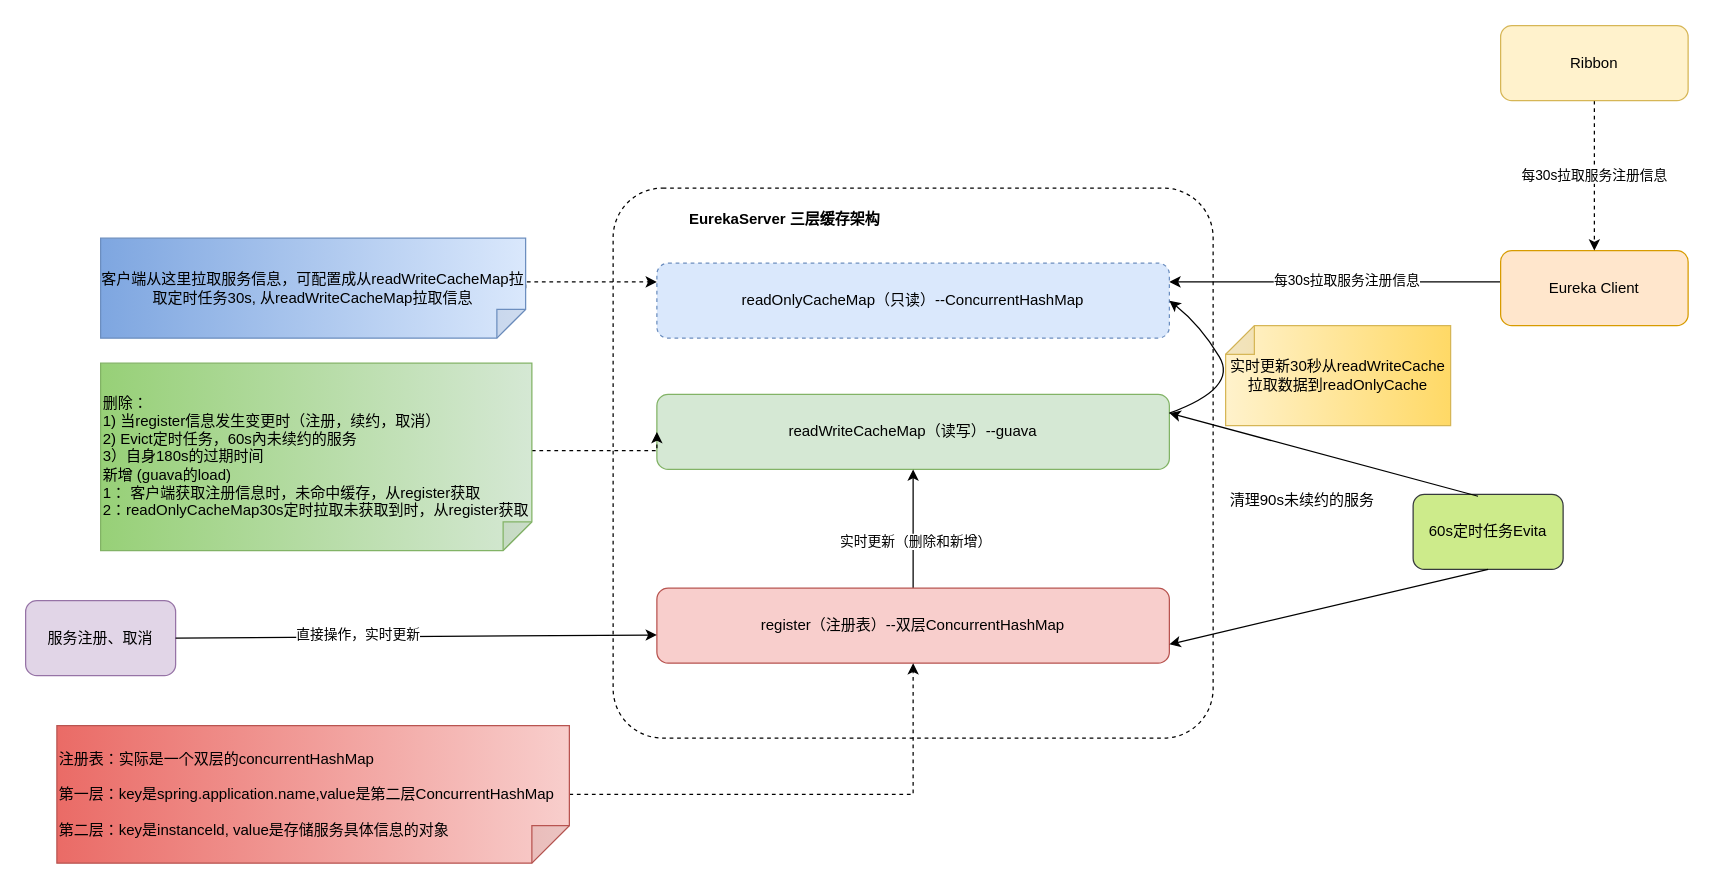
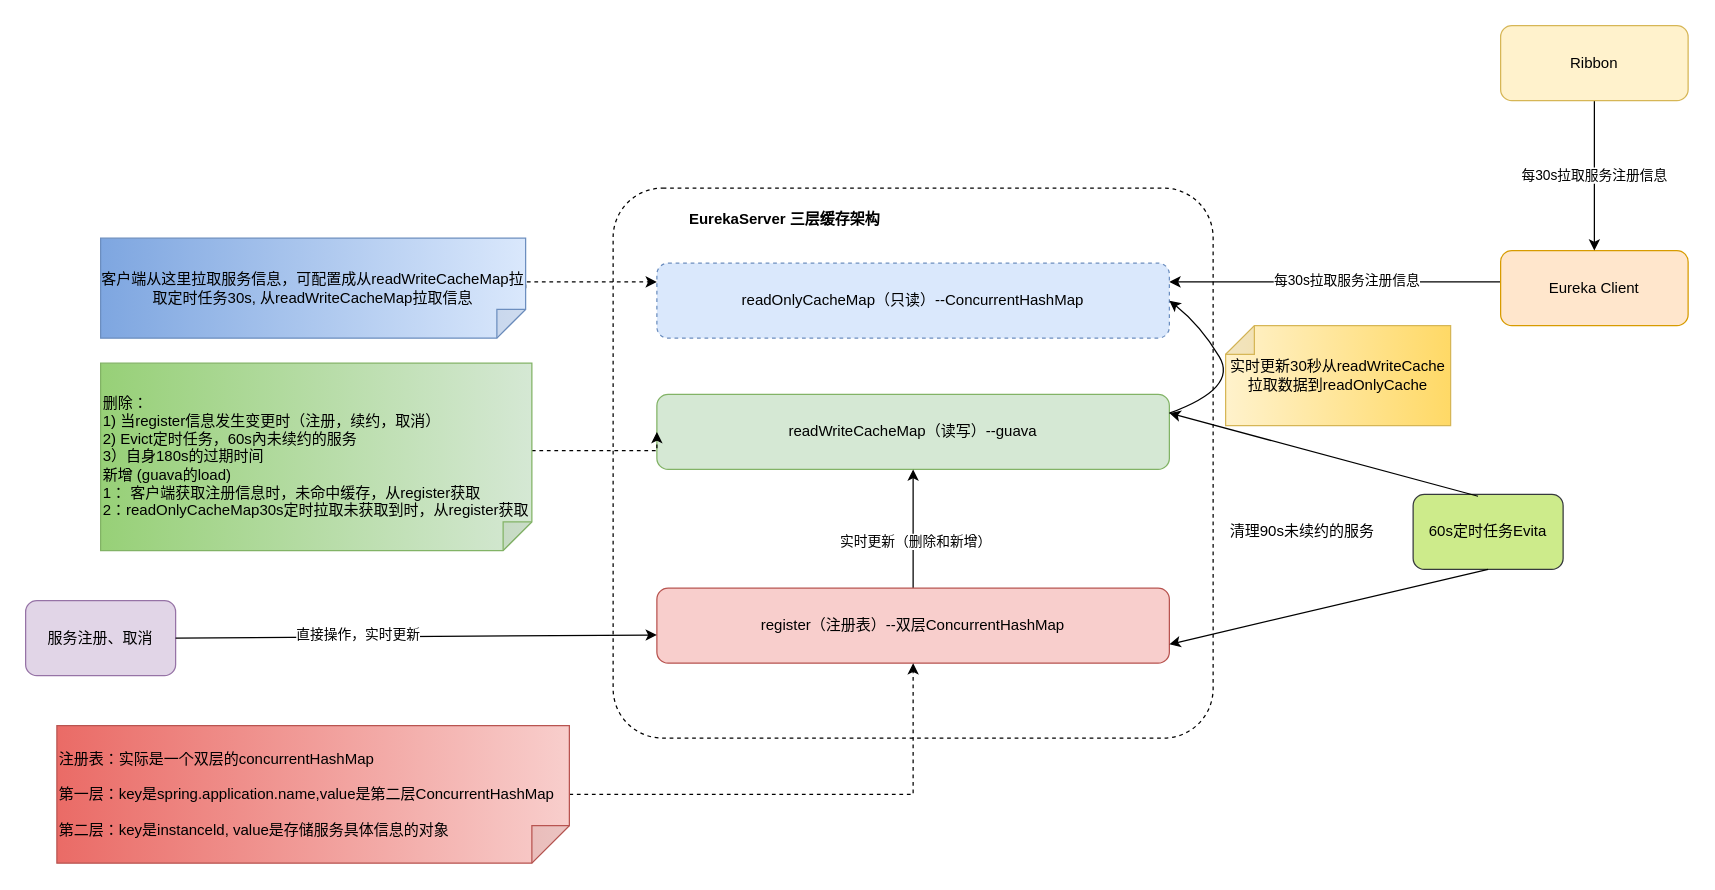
edge "Ribbon" -> "Eureka Client": style dashed -> solid
node "清理90s未续约的服务": moved (1303, 501) -> (1303, 532)
